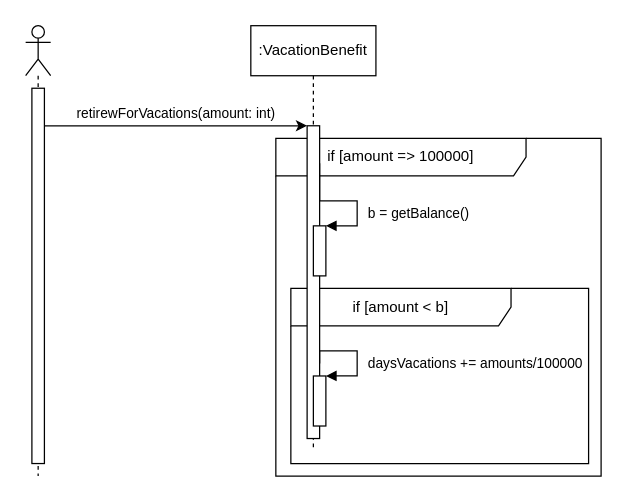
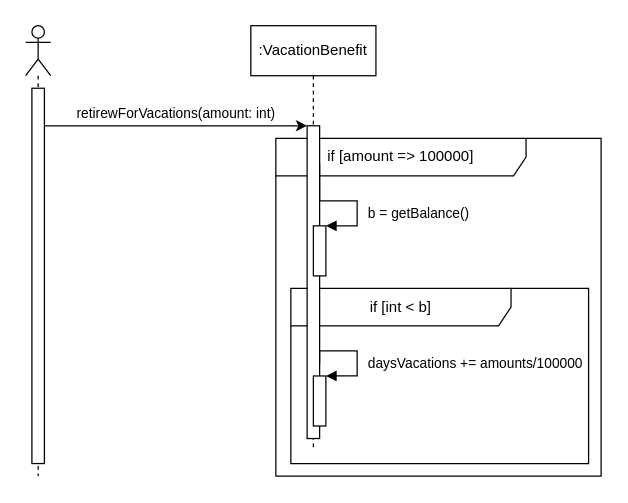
node "if [amount < b]": label "if [amount < b]" -> "if [int < b]"
